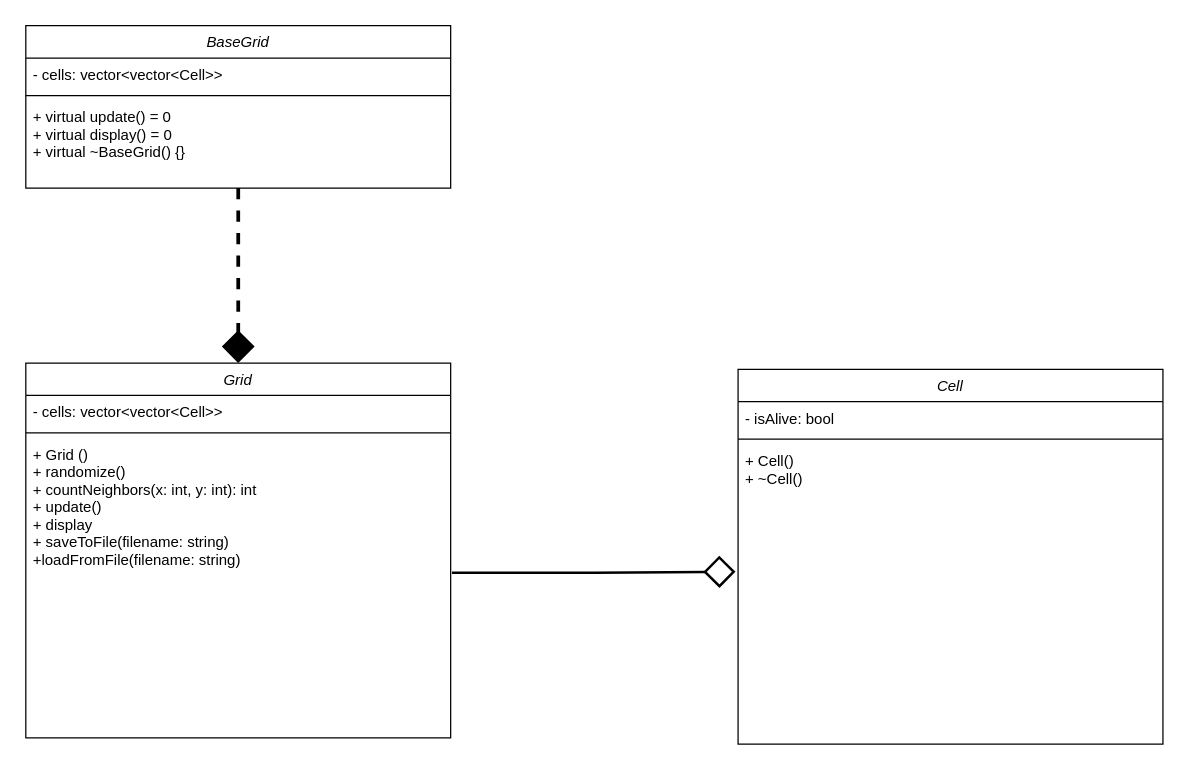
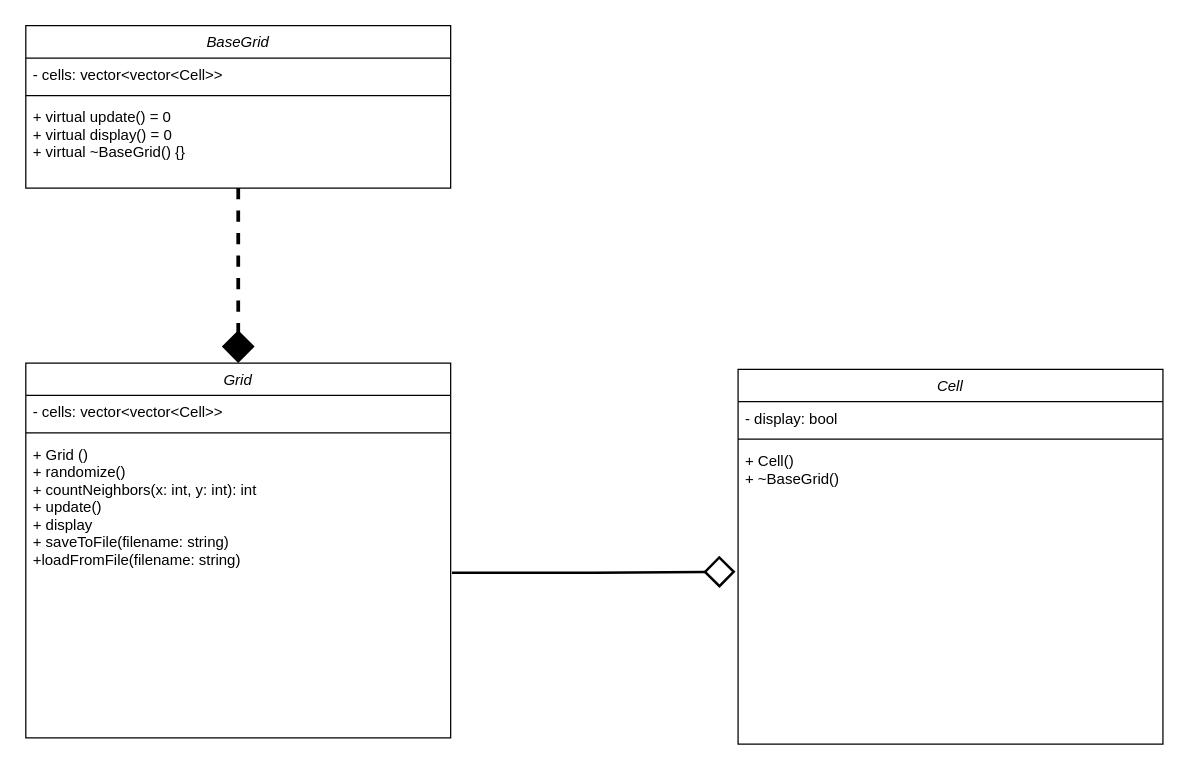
node "- isAlive: bool": label "- isAlive: bool" -> "- display: bool"
node "+ Cell() + ~Cell()": label "+ Cell() + ~Cell()" -> "+ Cell() + ~BaseGrid()"
